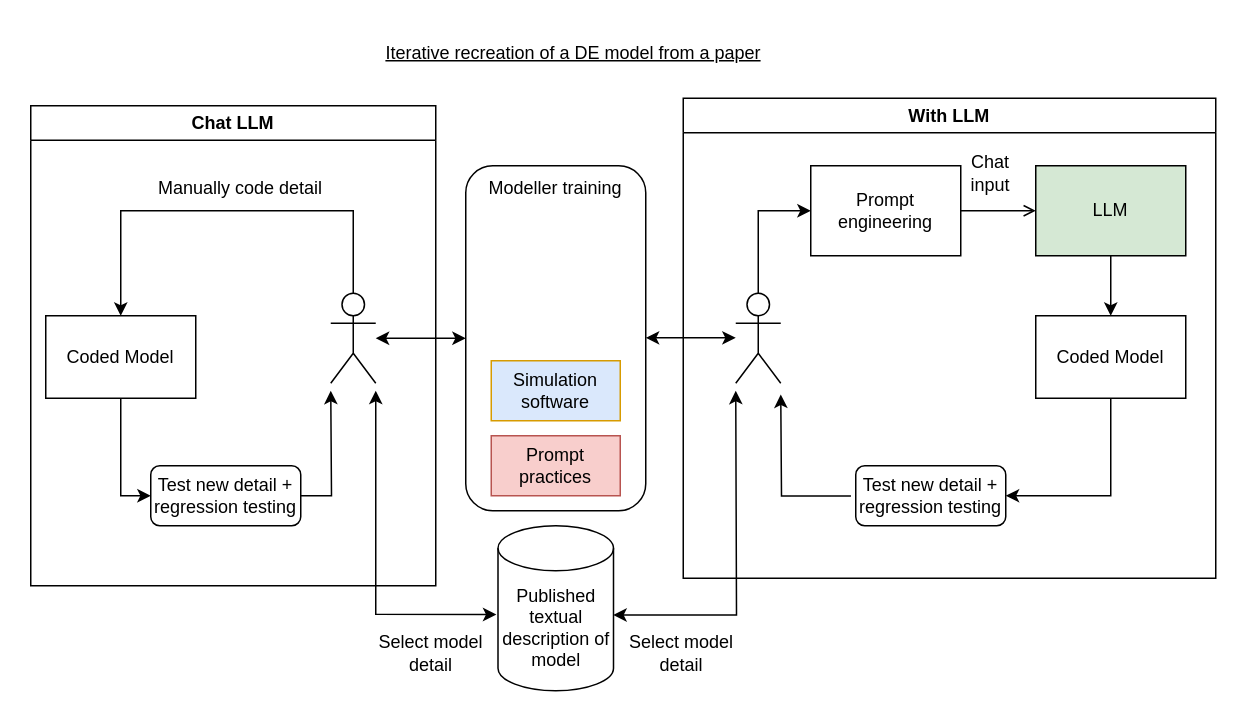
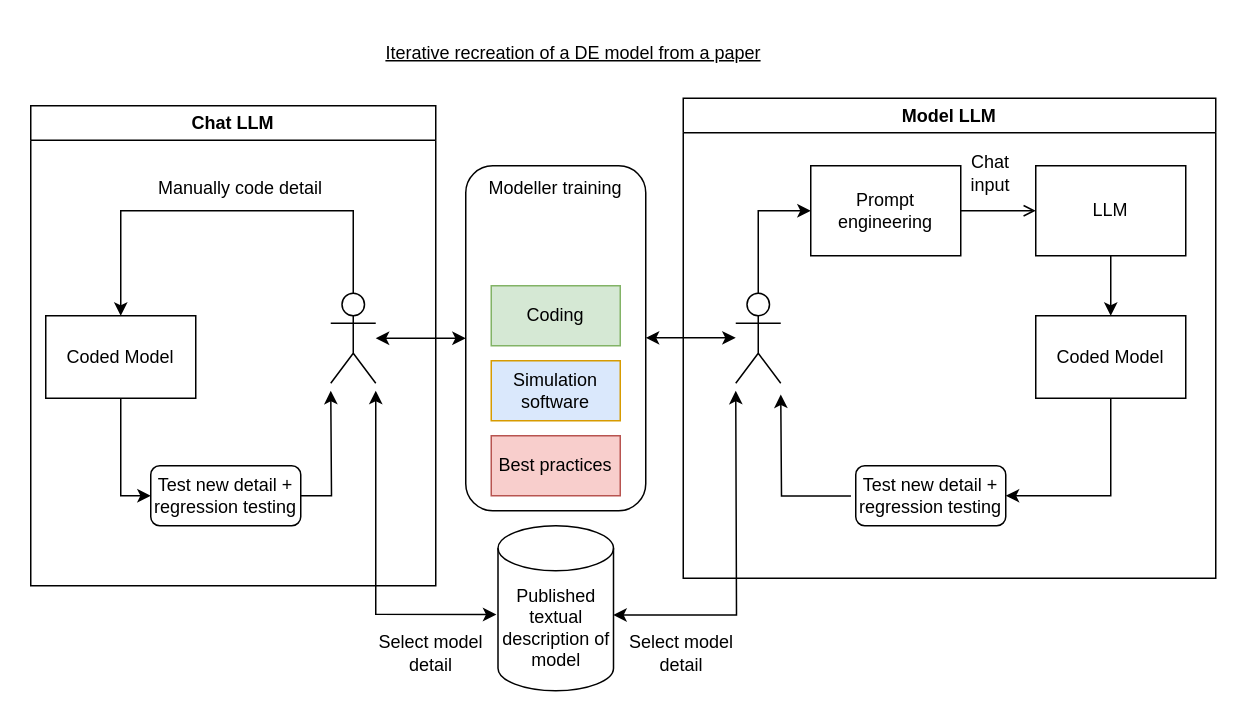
node "With LLM": label "With LLM" -> "Model LLM"
node "LLM": fillcolor #d5e8d4 -> #ffffff
node "Coding": added
node "Prompt practices": label "Prompt practices" -> "Best practices"
